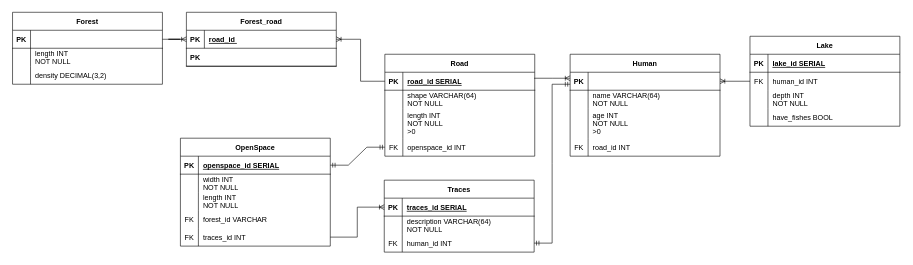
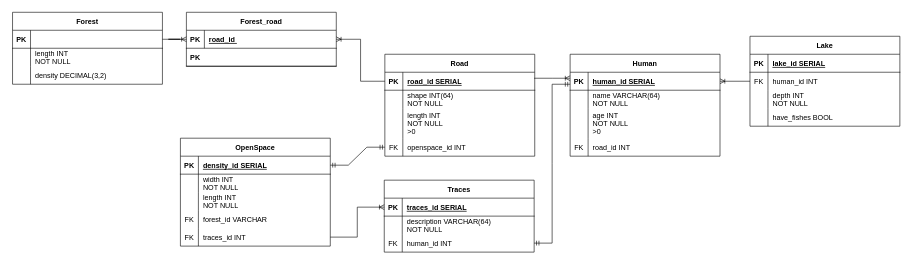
node "human_id SERIAL": added
node "shape VARCHAR(64) NOT NULL": label "shape VARCHAR(64) NOT NULL" -> "shape INT(64) NOT NULL"
node "openspace_id SERIAL": label "openspace_id SERIAL" -> "density_id SERIAL"
